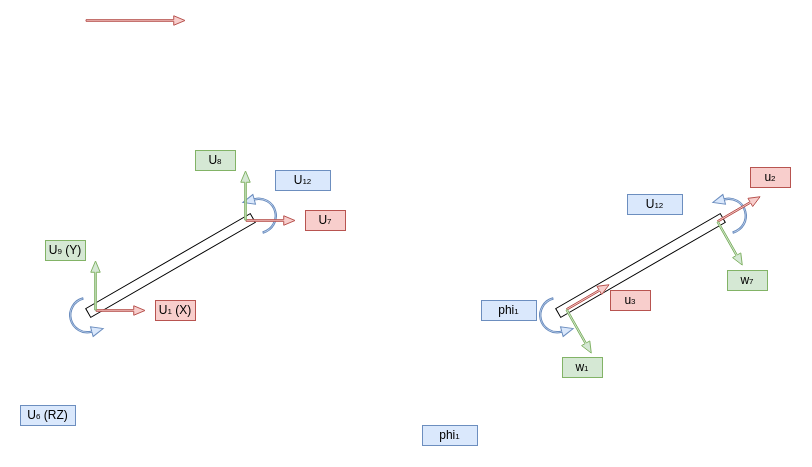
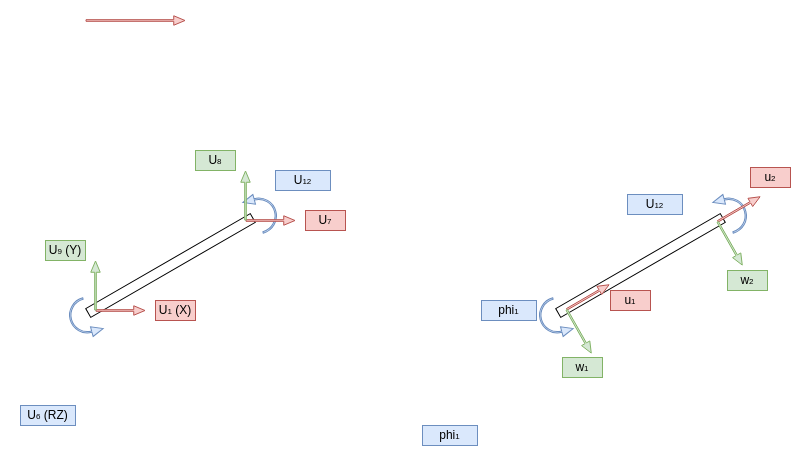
node "w7": label "w7" -> "w2"
node "u3": label "u3" -> "u1"
